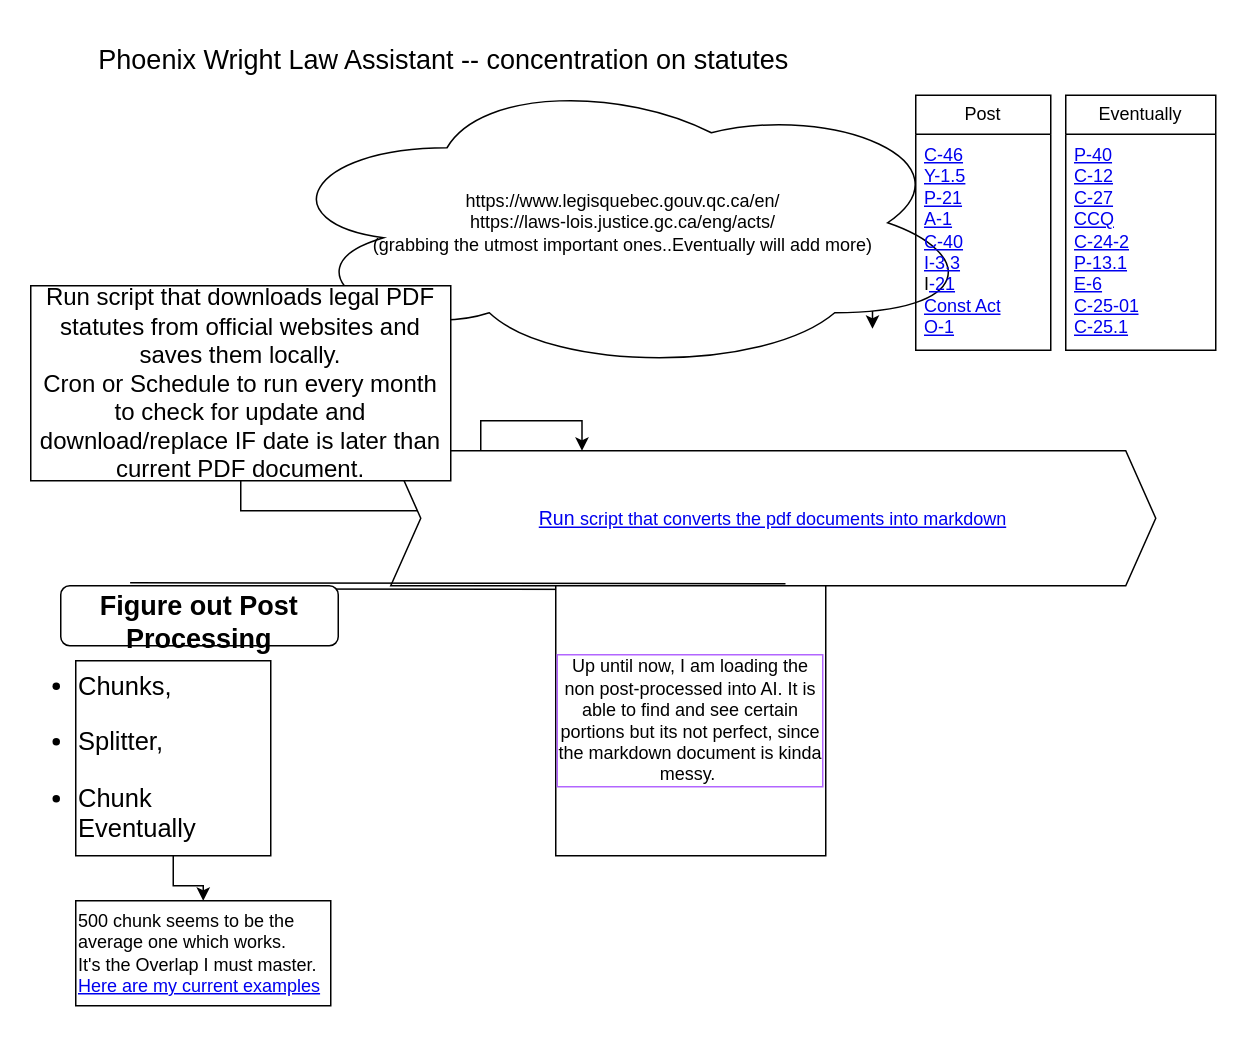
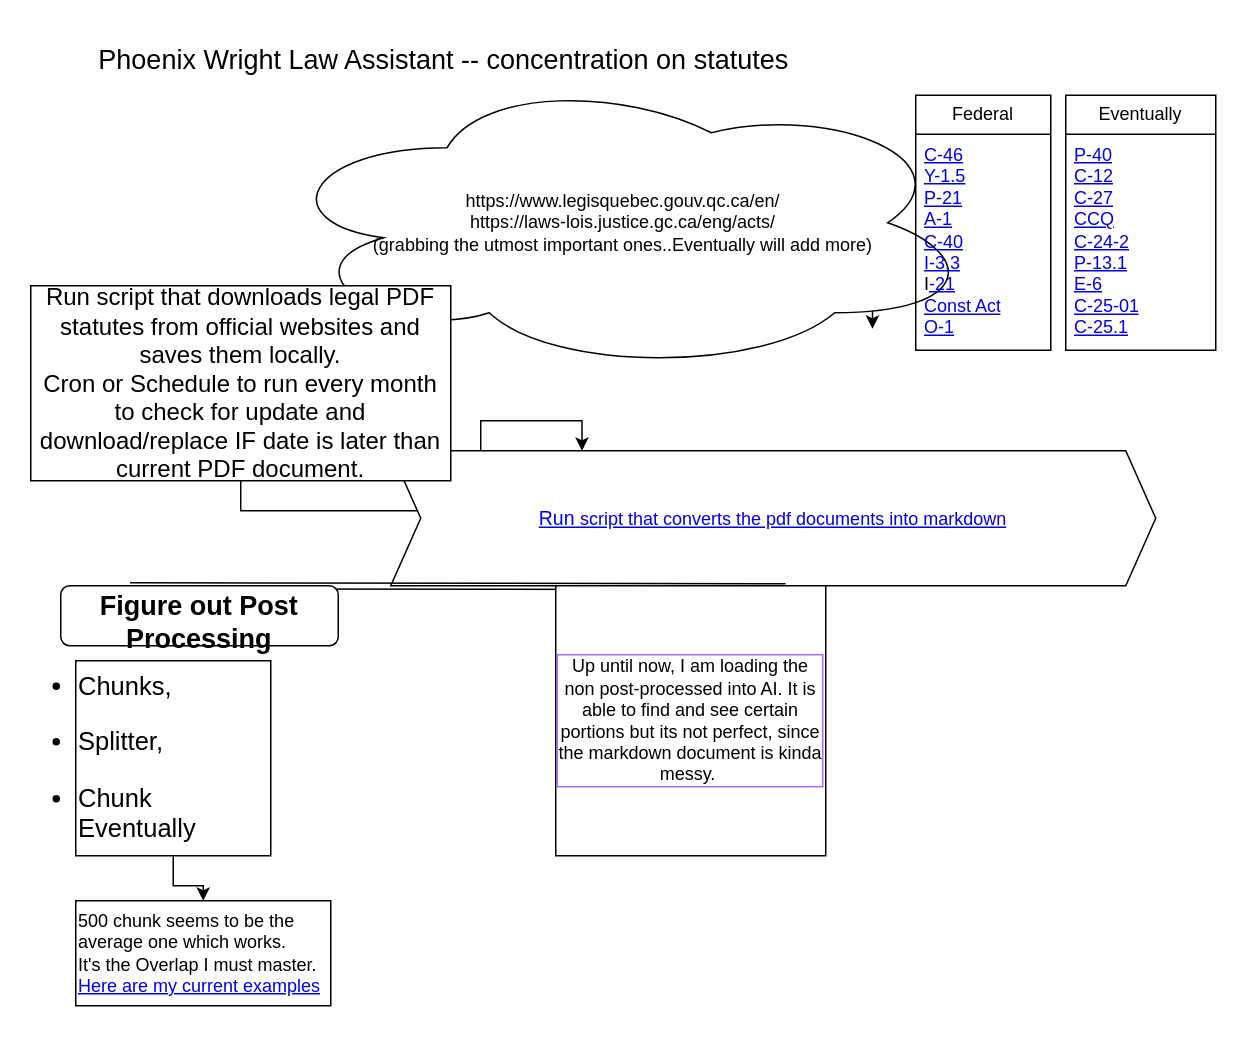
node "Post": label "Post" -> "Federal"
